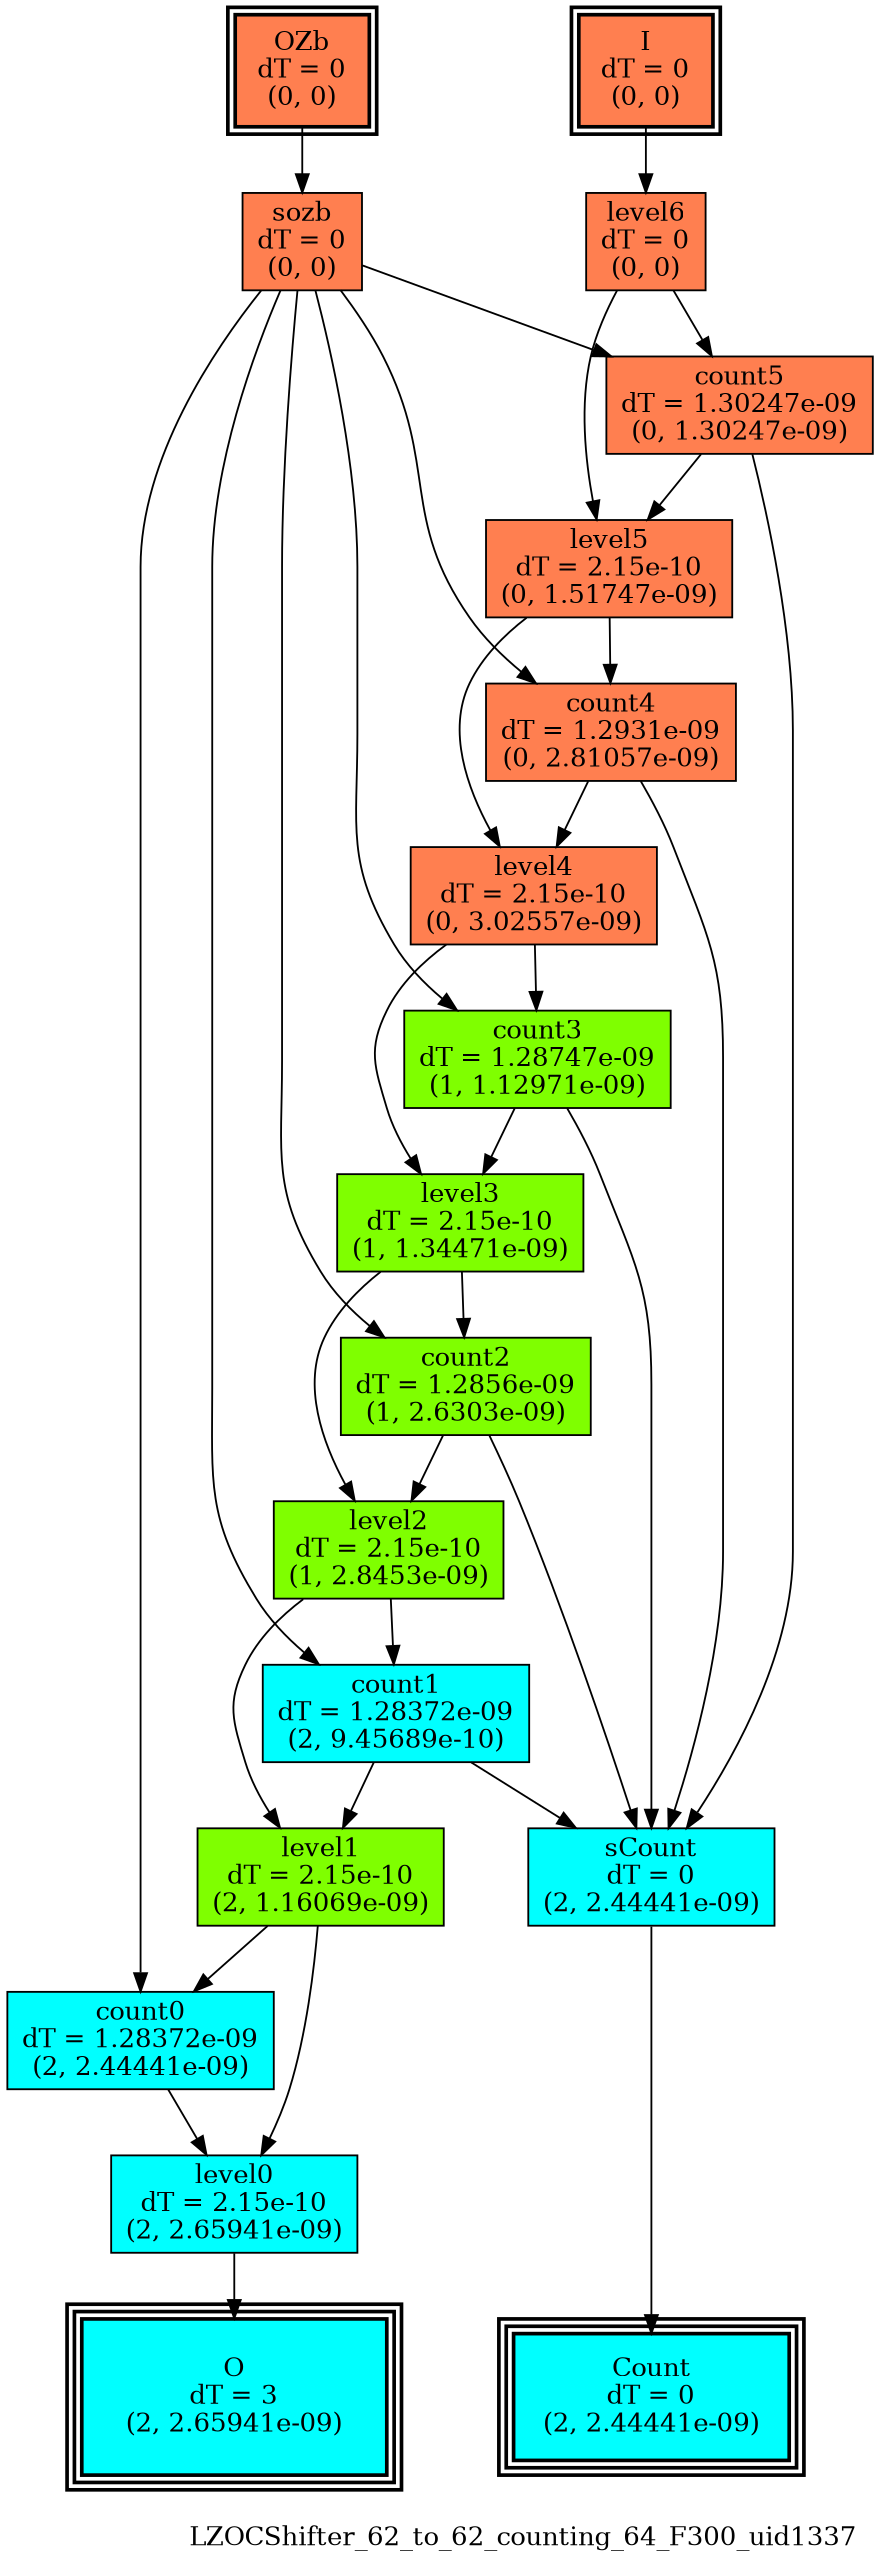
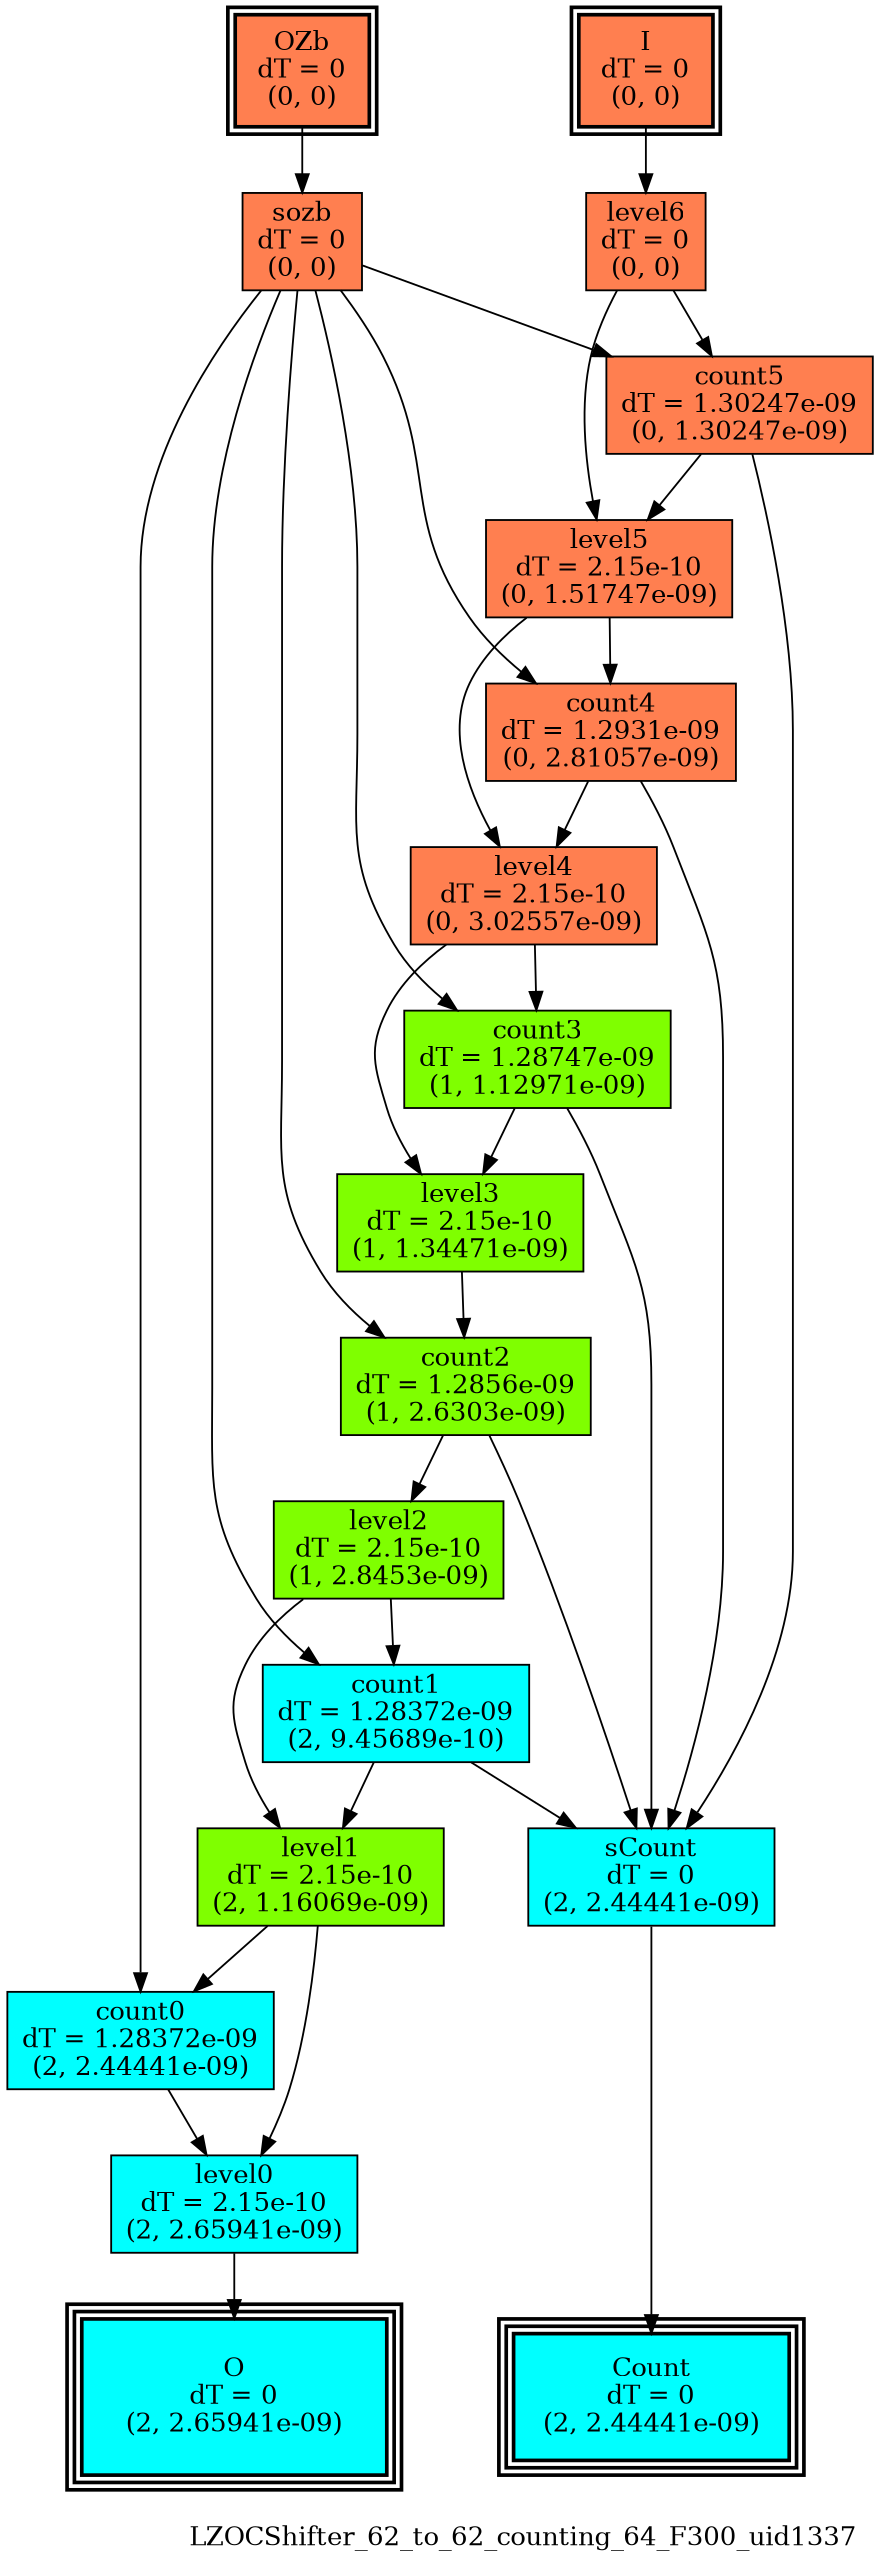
edge "level3 dT = 2.15e-10 (1, 1.34471e-09)" -> "level2 dT = 2.15e-10 (1, 2.8453e-09)": removed
node "O dT = 3 (2, 2.65941e-09)": label "O dT = 3 (2, 2.65941e-09)" -> "O dT = 0 (2, 2.65941e-09)"
